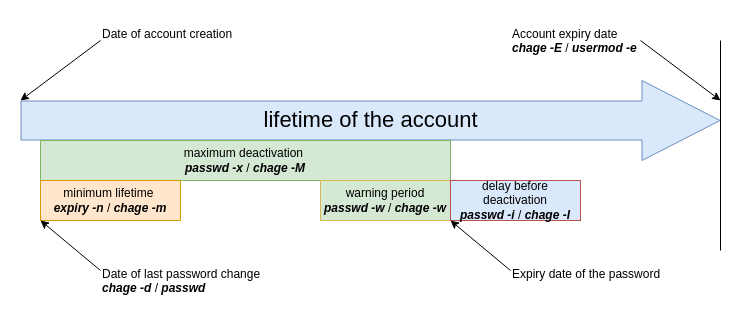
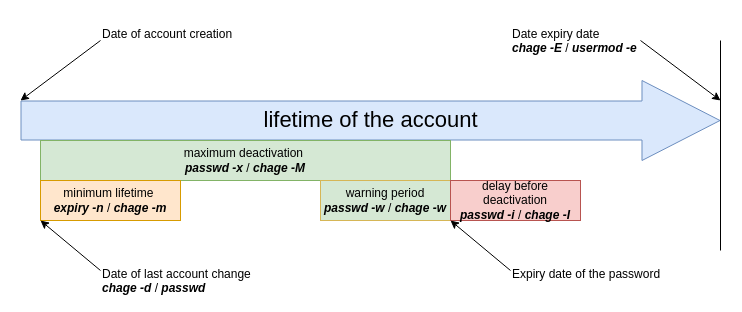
node "Account expiry date chage -E / usermod -e": label "Account expiry date chage -E / usermod -e" -> "Date expiry date chage -E / usermod -e"
node "delay before deactivation passwd -i / chage -I": fillcolor #dae8fc -> #f8cecc
node "Date of last password change chage -d / passwd": label "Date of last password change chage -d / passwd" -> "Date of last account change chage -d / passwd"
